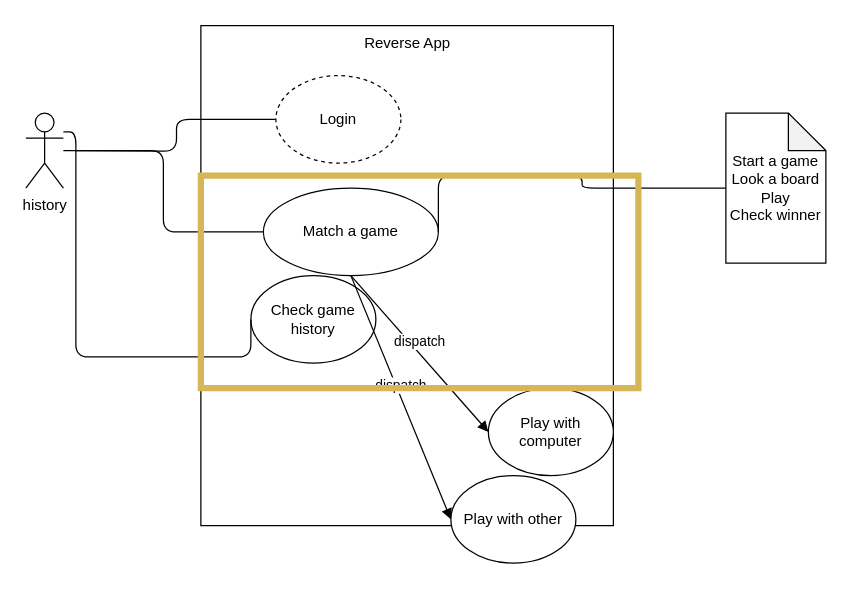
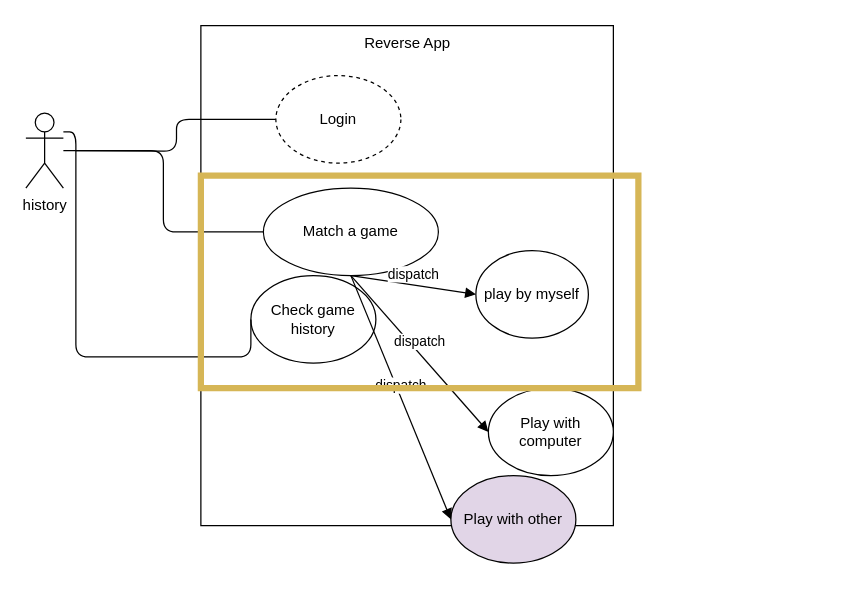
edge "Start a game Look a board Play Check winner" -- "Match a game": removed
node "Start a game Look a board Play Check winner": removed
edge "Match a game" -> "play by myself": added, label "dispatch"
node "play by myself": added
node "Play with other": fillcolor #ffffff -> #e1d5e7
